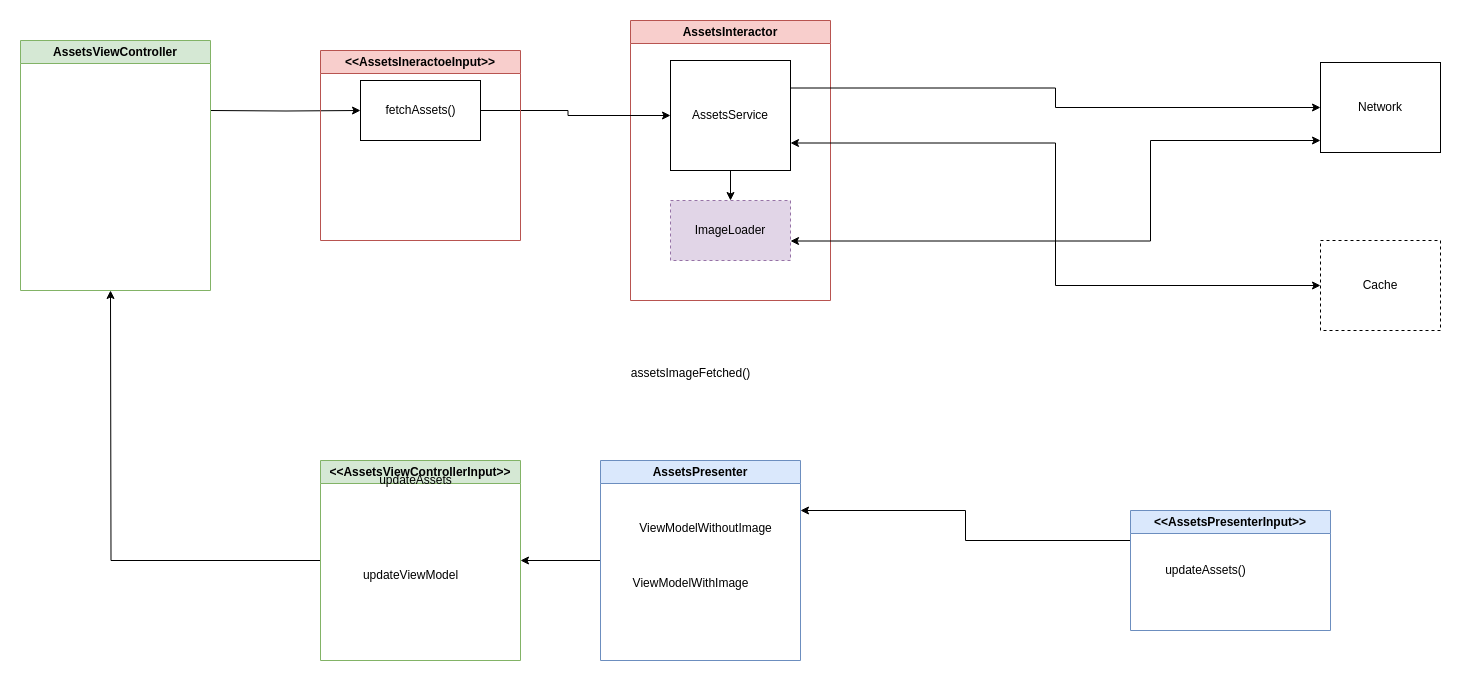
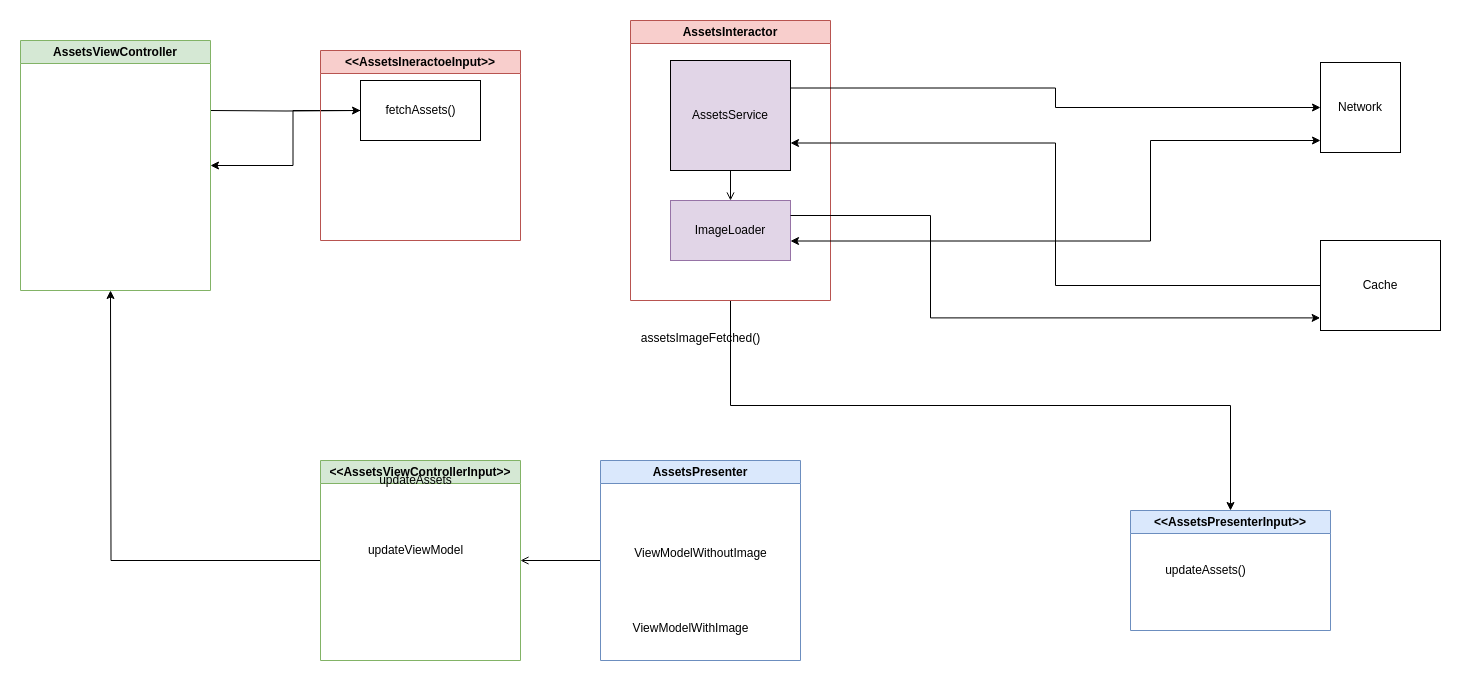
node "Network": size 120x90 -> 80x90
edge "fetchAssets()" -> "AssetsService": now "fetchAssets()" -> "AssetsViewController"
node "AssetsService": fillcolor #ffffff -> #e1d5e7
edge "AssetsService" -> "ImageLoader": arrowhead classic -> open
node "ImageLoader": style dashed -> solid
edge "AssetsService" -- "Cache": arrowhead classic -> none
node "Cache": style dashed -> solid
edge "ImageLoader" -> "Cache": added
node "assetsImageFetched()": moved (691, 374) -> (701, 339)
edge "AssetsInteractor" -> "<<AssetsPresenterInput>>": added
node "ViewModelWithoutImage": moved (706, 529) -> (701, 554)
edge "<<AssetsPresenterInput>>" -> "AssetsPresenter": removed
edge "AssetsPresenter" -> "<<AssetsViewControllerInput>>": arrowhead classic -> open
node "updateViewModel": moved (411, 576) -> (416, 551)
node "ViewModelWithImage": moved (691, 584) -> (691, 629)
